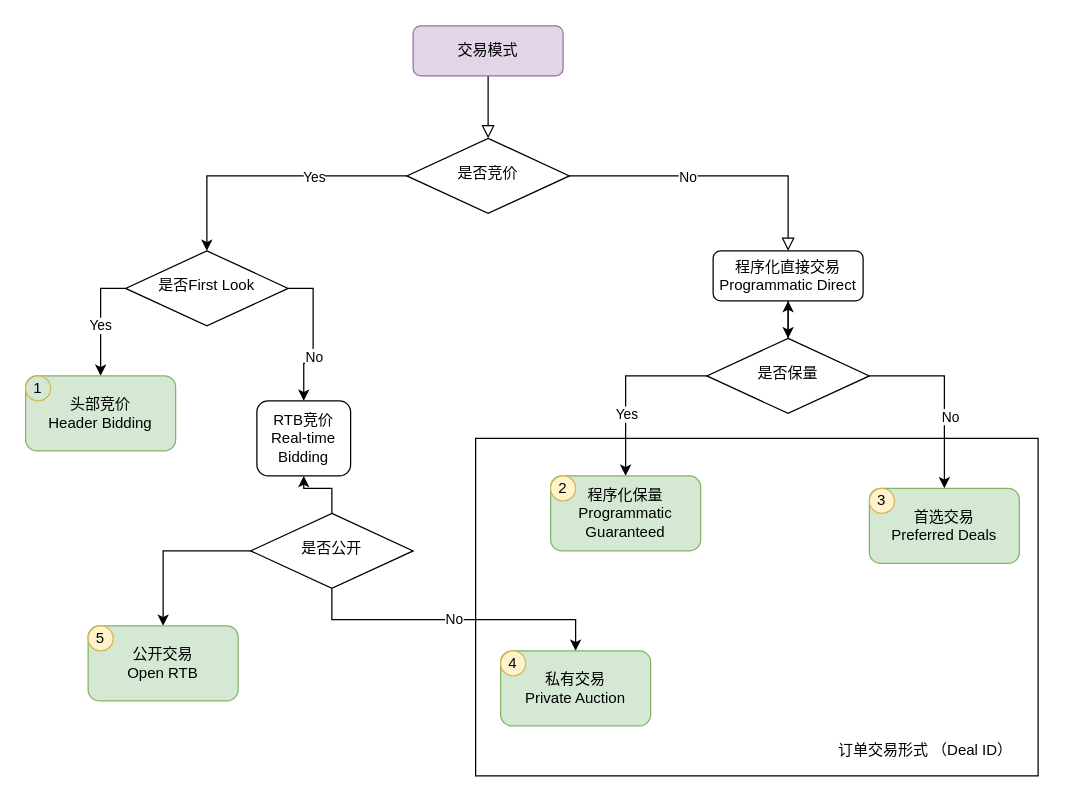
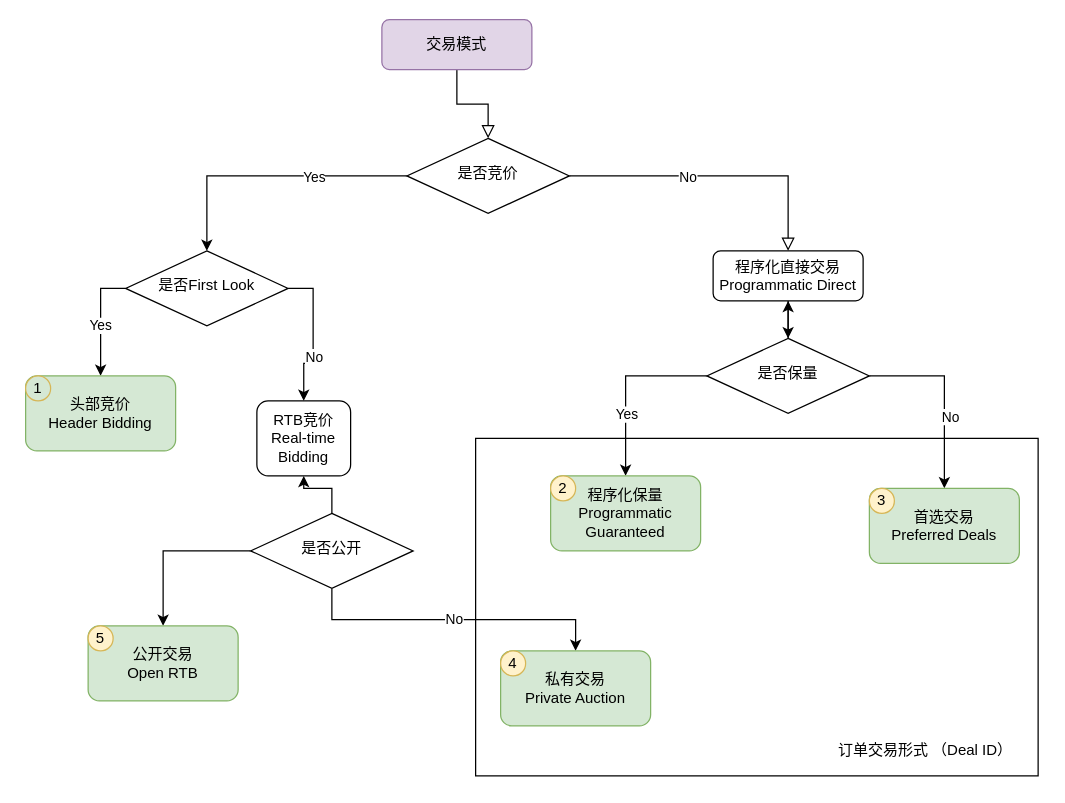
node "交易模式": moved (488, 51) -> (457, 44)
